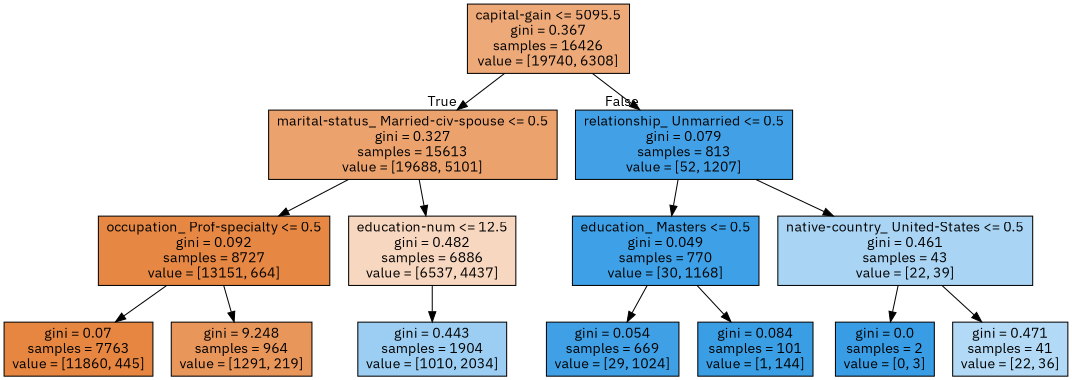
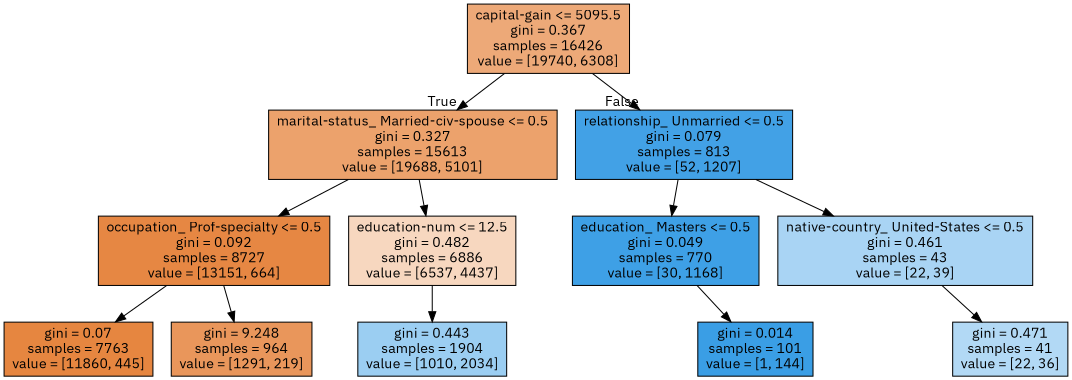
node "gini = 0.054 samples = 669 value = [29, 1024]": removed
node "gini = 0.084 samples = 101 value = [1, 144]": label "gini = 0.084 samples = 101 value = [1, 144]" -> "gini = 0.014 samples = 101 value = [1, 144]"
node "gini = 0.0 samples = 2 value = [0, 3]": removed
